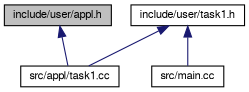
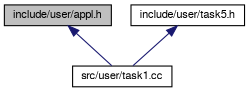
node "include/user/task1.h": label "include/user/task1.h" -> "include/user/task5.h"
node "src/appl/task1.cc": label "src/appl/task1.cc" -> "src/user/task1.cc"
node "src/main.cc": removed
